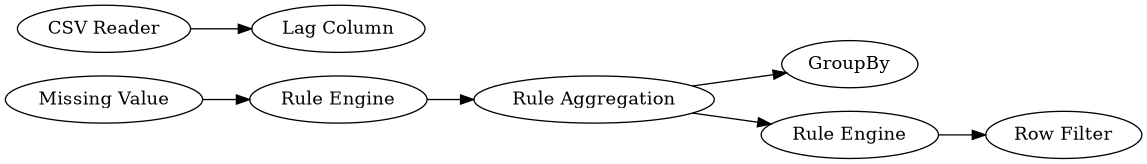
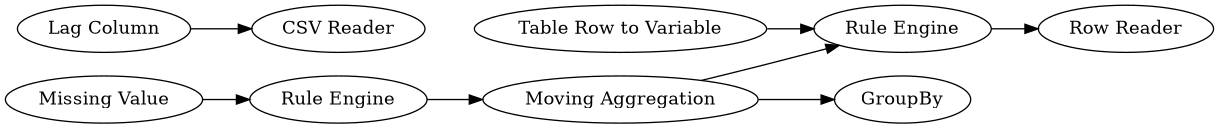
edge "CSV Reader" -> "Lag Column": reversed
node "Table Row to Variable": added
node "Rule Aggregation": label "Rule Aggregation" -> "Moving Aggregation"
node "Row Filter": label "Row Filter" -> "Row Reader"
